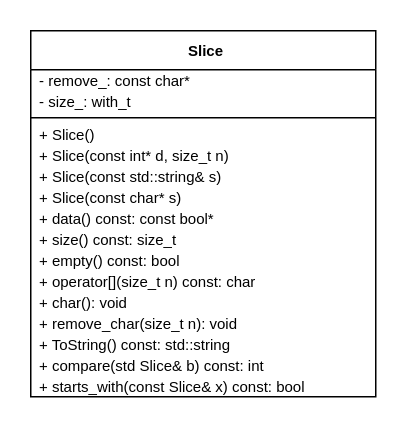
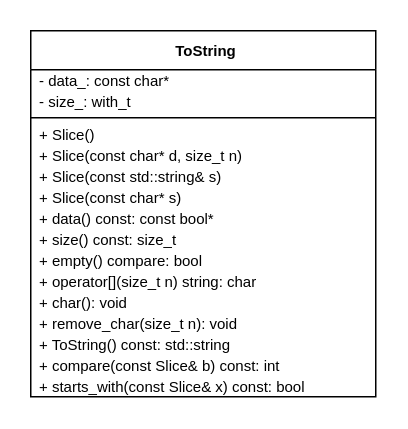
node "Slice": label "Slice" -> "ToString"
node "- remove_: const char*": label "- remove_: const char*" -> "- data_: const char*"
node "+ Slice(const int* d, size_t n)": label "+ Slice(const int* d, size_t n)" -> "+ Slice(const char* d, size_t n)"
node "+ empty() const: bool": label "+ empty() const: bool" -> "+ empty() compare: bool"
node "+ operator[](size_t n) const: char": label "+ operator[](size_t n) const: char" -> "+ operator[](size_t n) string: char"
node "+ compare(std Slice& b) const: int": label "+ compare(std Slice& b) const: int" -> "+ compare(const Slice& b) const: int"
